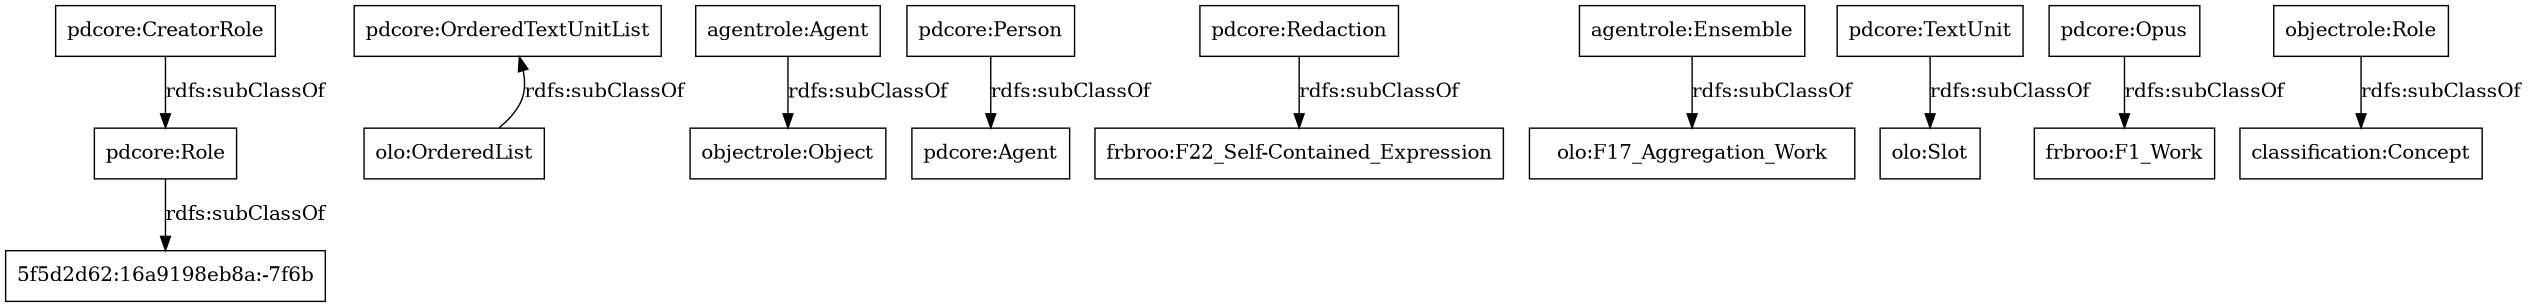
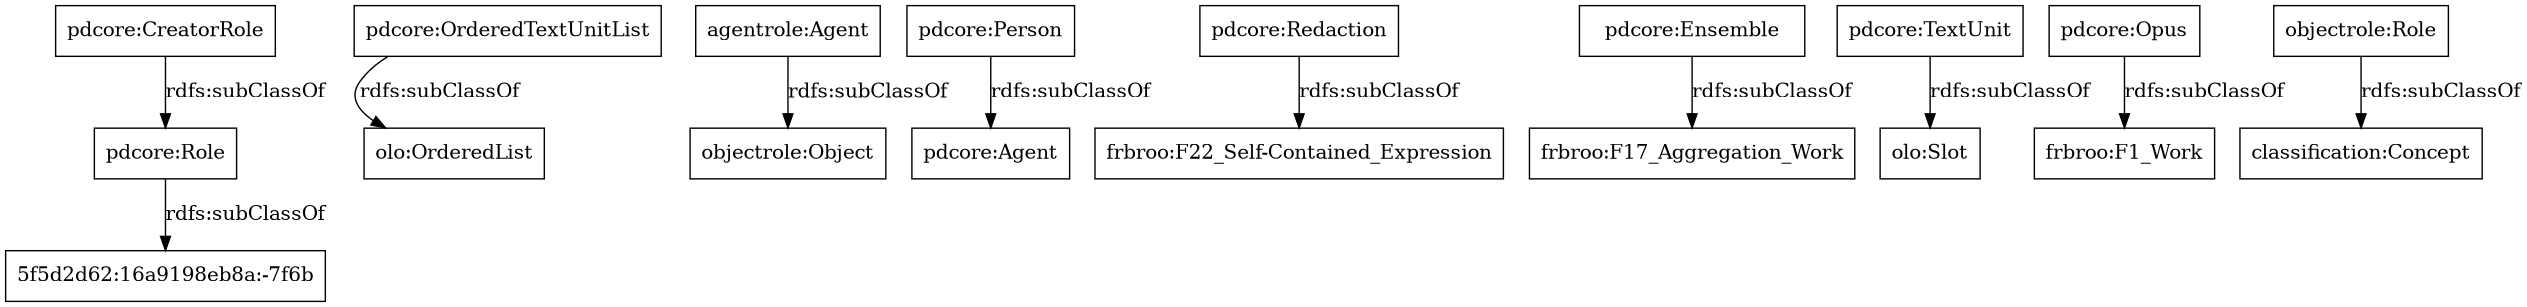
node "agentrole:Ensemble": label "agentrole:Ensemble" -> "pdcore:Ensemble"
edge "olo:OrderedList" -> "pdcore:OrderedTextUnitList": reversed
node "olo:F17_Aggregation_Work": label "olo:F17_Aggregation_Work" -> "frbroo:F17_Aggregation_Work"
